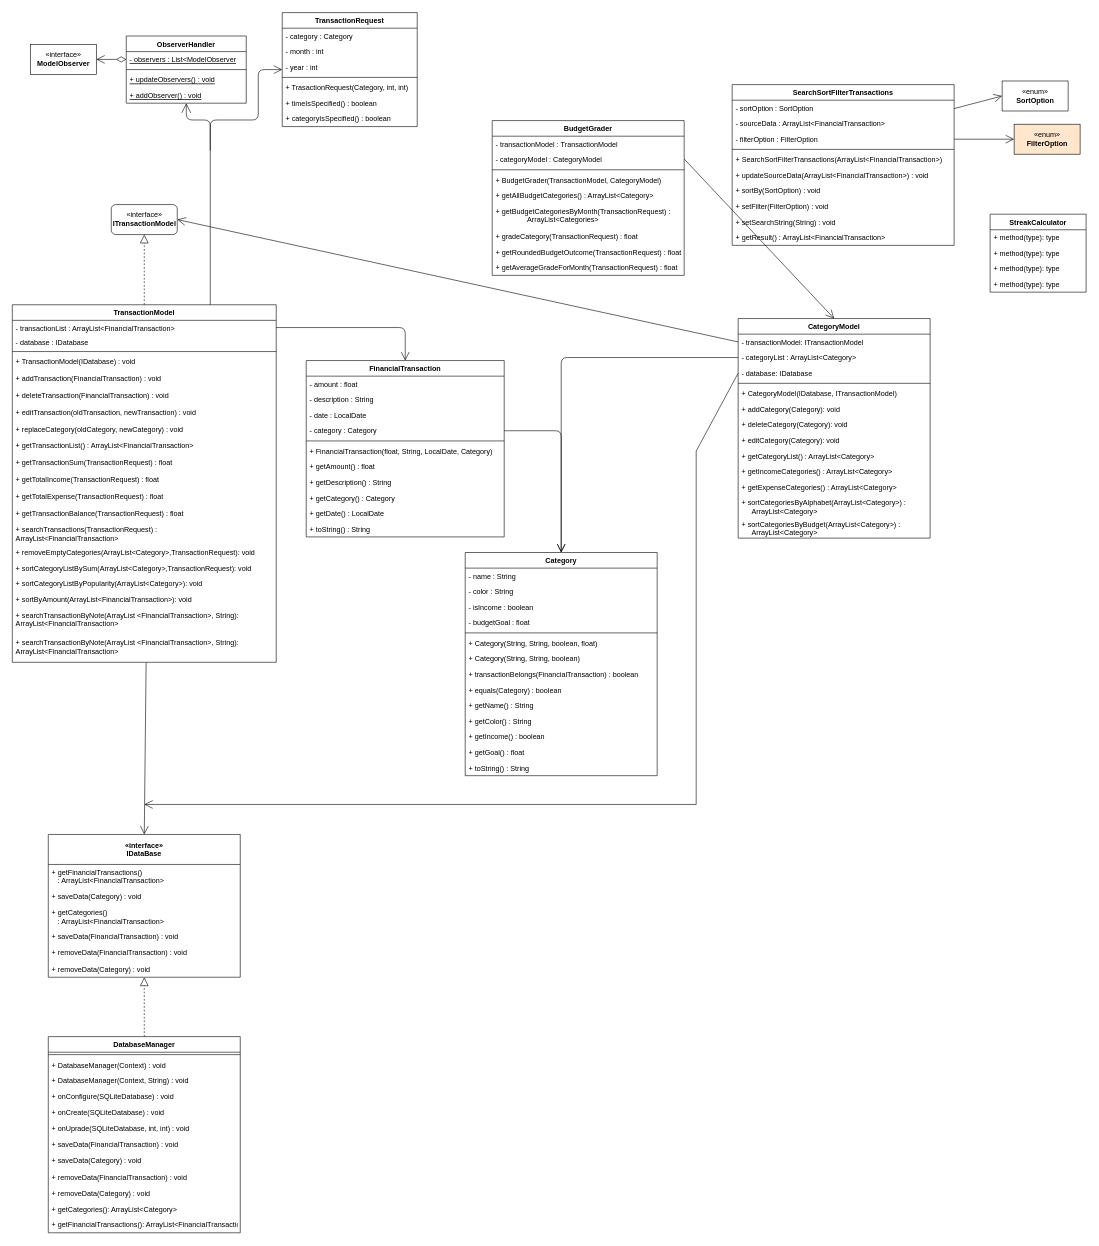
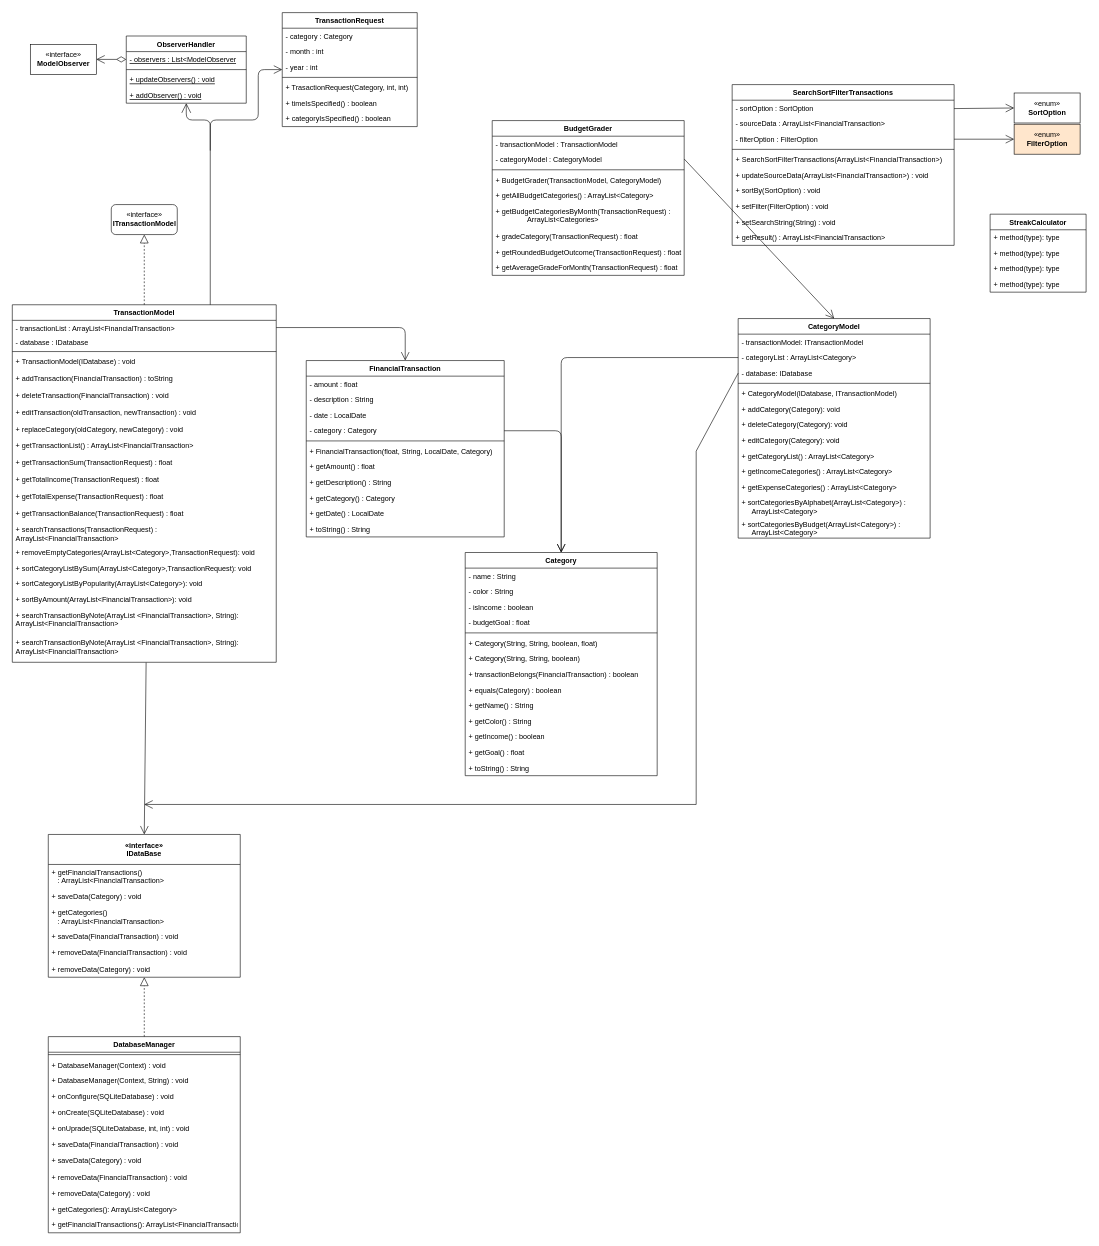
node "«enum» SortOption": moved (1035, 96) -> (1047, 108)
edge "- transactionModel: ITransactionModel" -> "«interface» ITransactionModel": removed
node "+ addTransaction(FinancialTransaction) : void": label "+ addTransaction(FinancialTransaction) : void" -> "+ addTransaction(FinancialTransaction) : toString"
